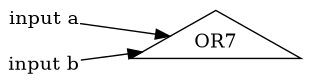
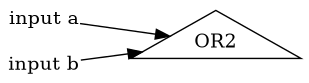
node "OR7": label "OR7" -> "OR2"
